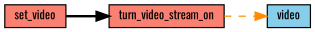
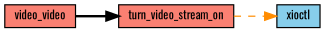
node "set_video": label "set_video" -> "video_video"
node "video": label "video" -> "xioctl"
